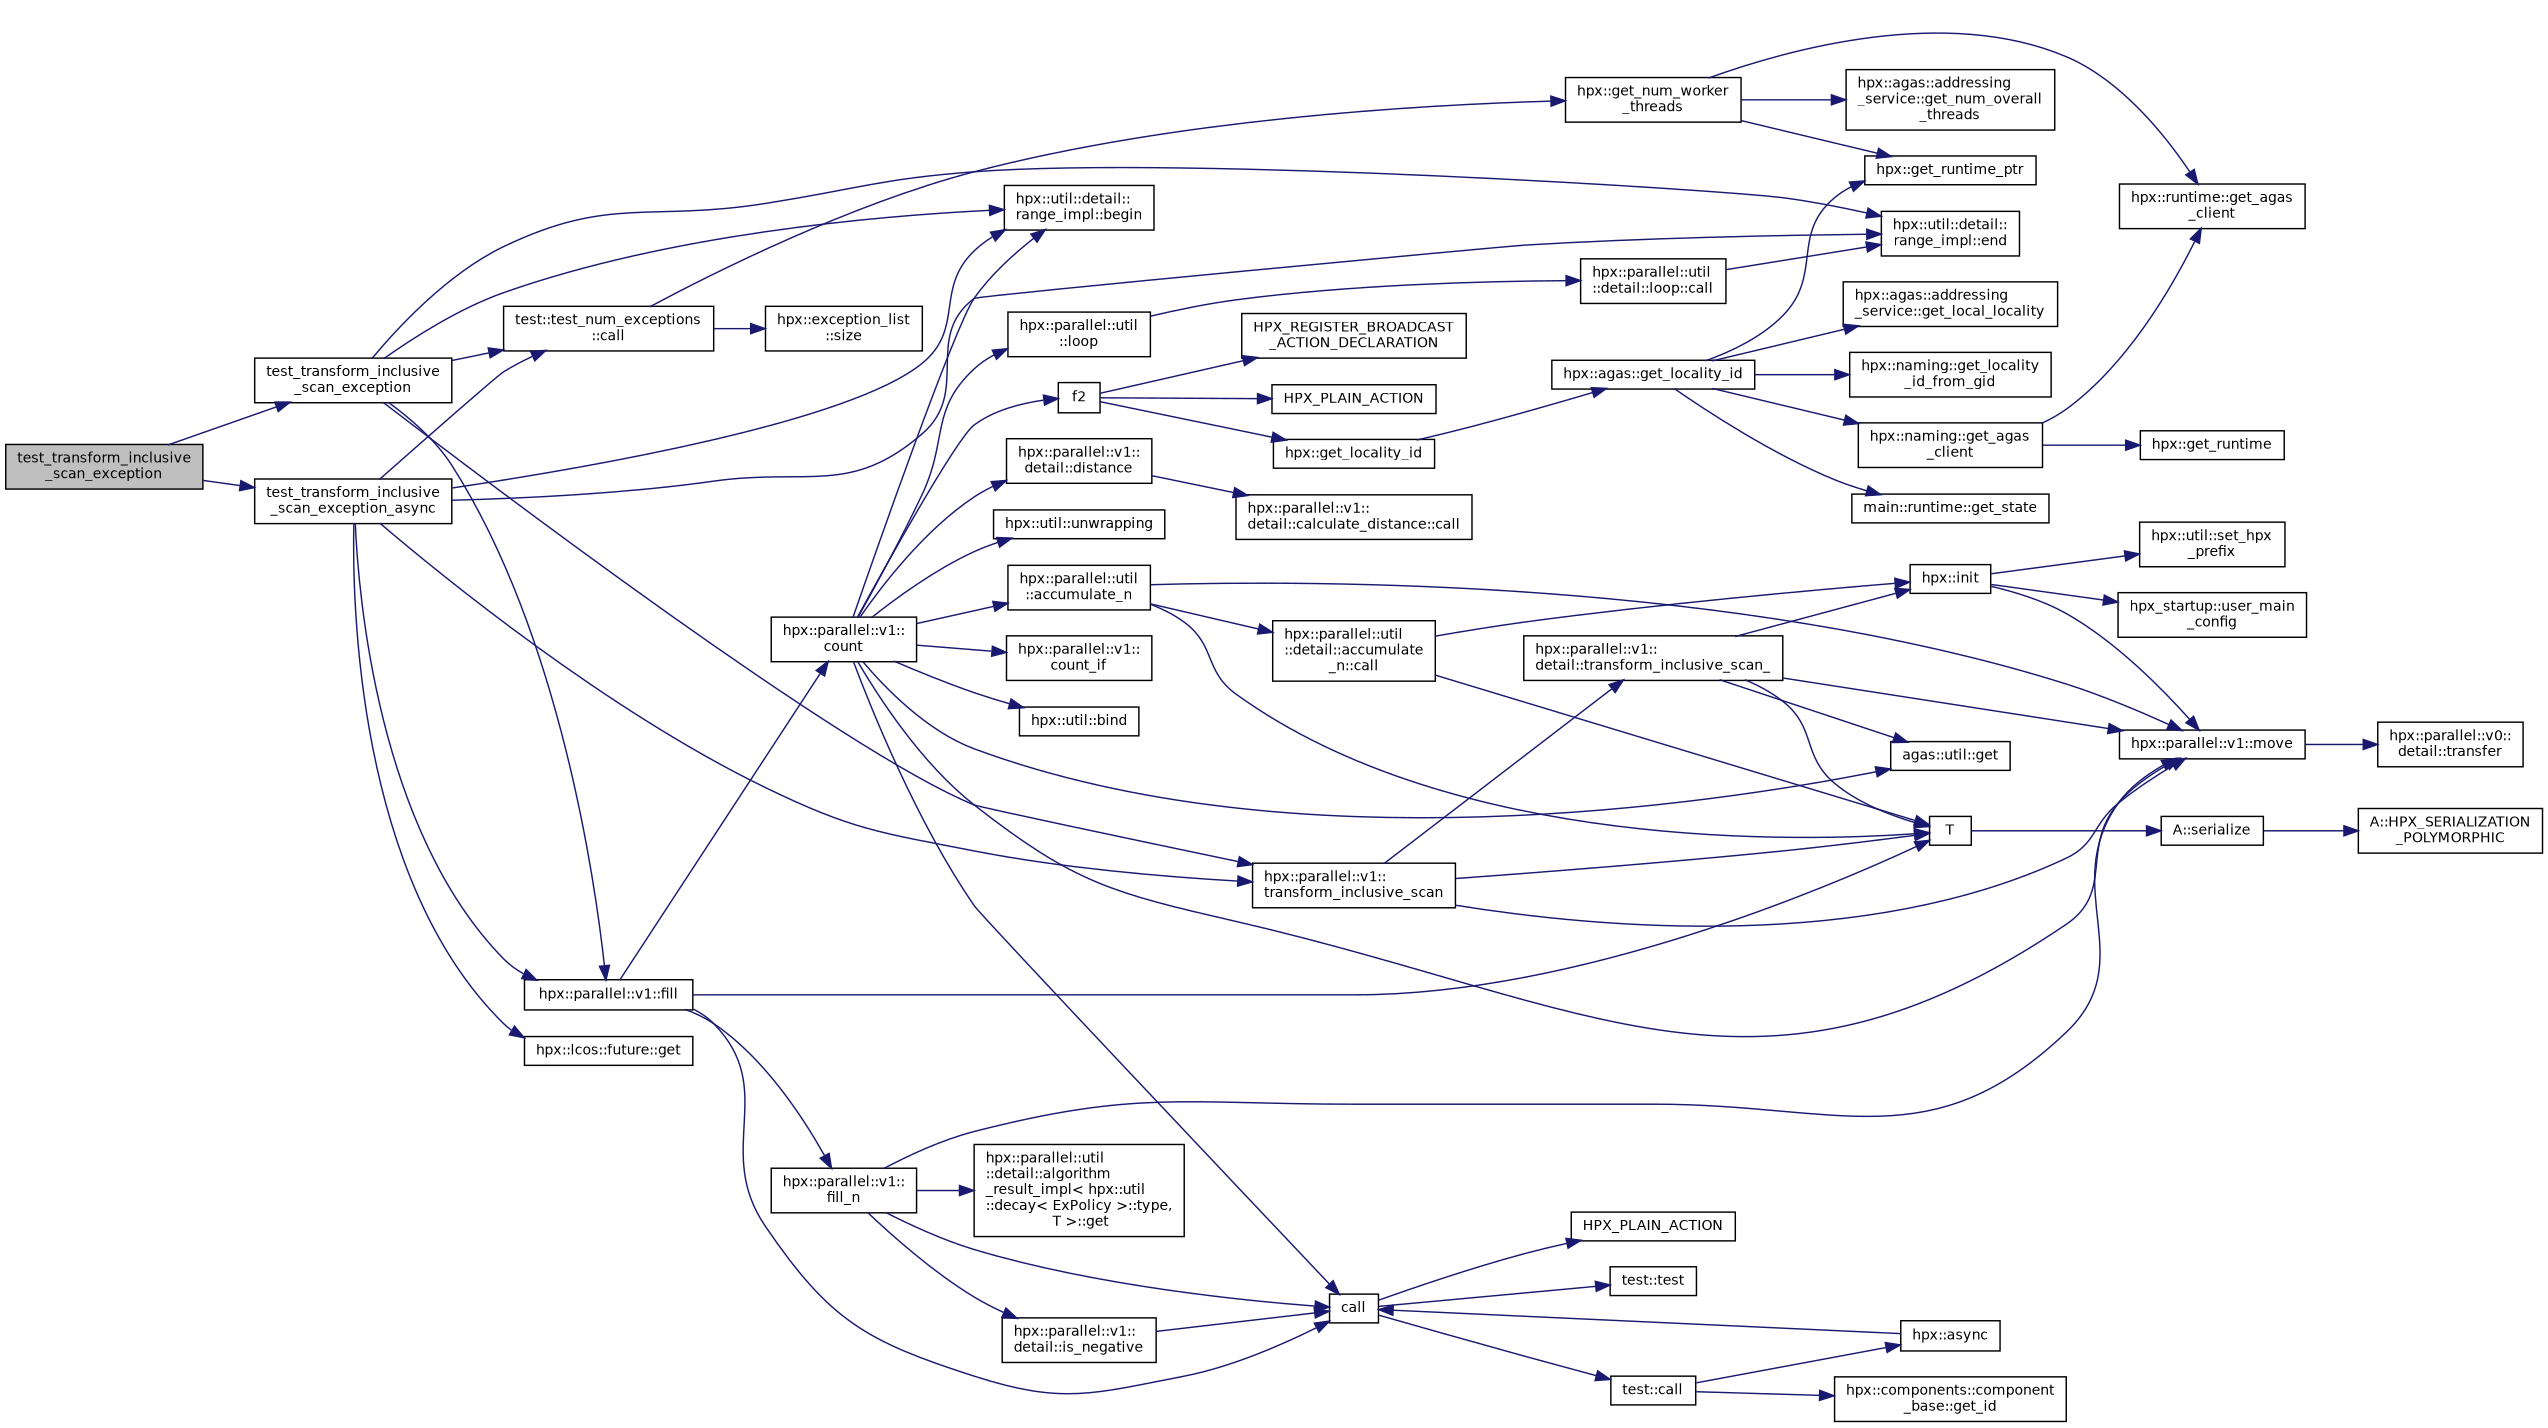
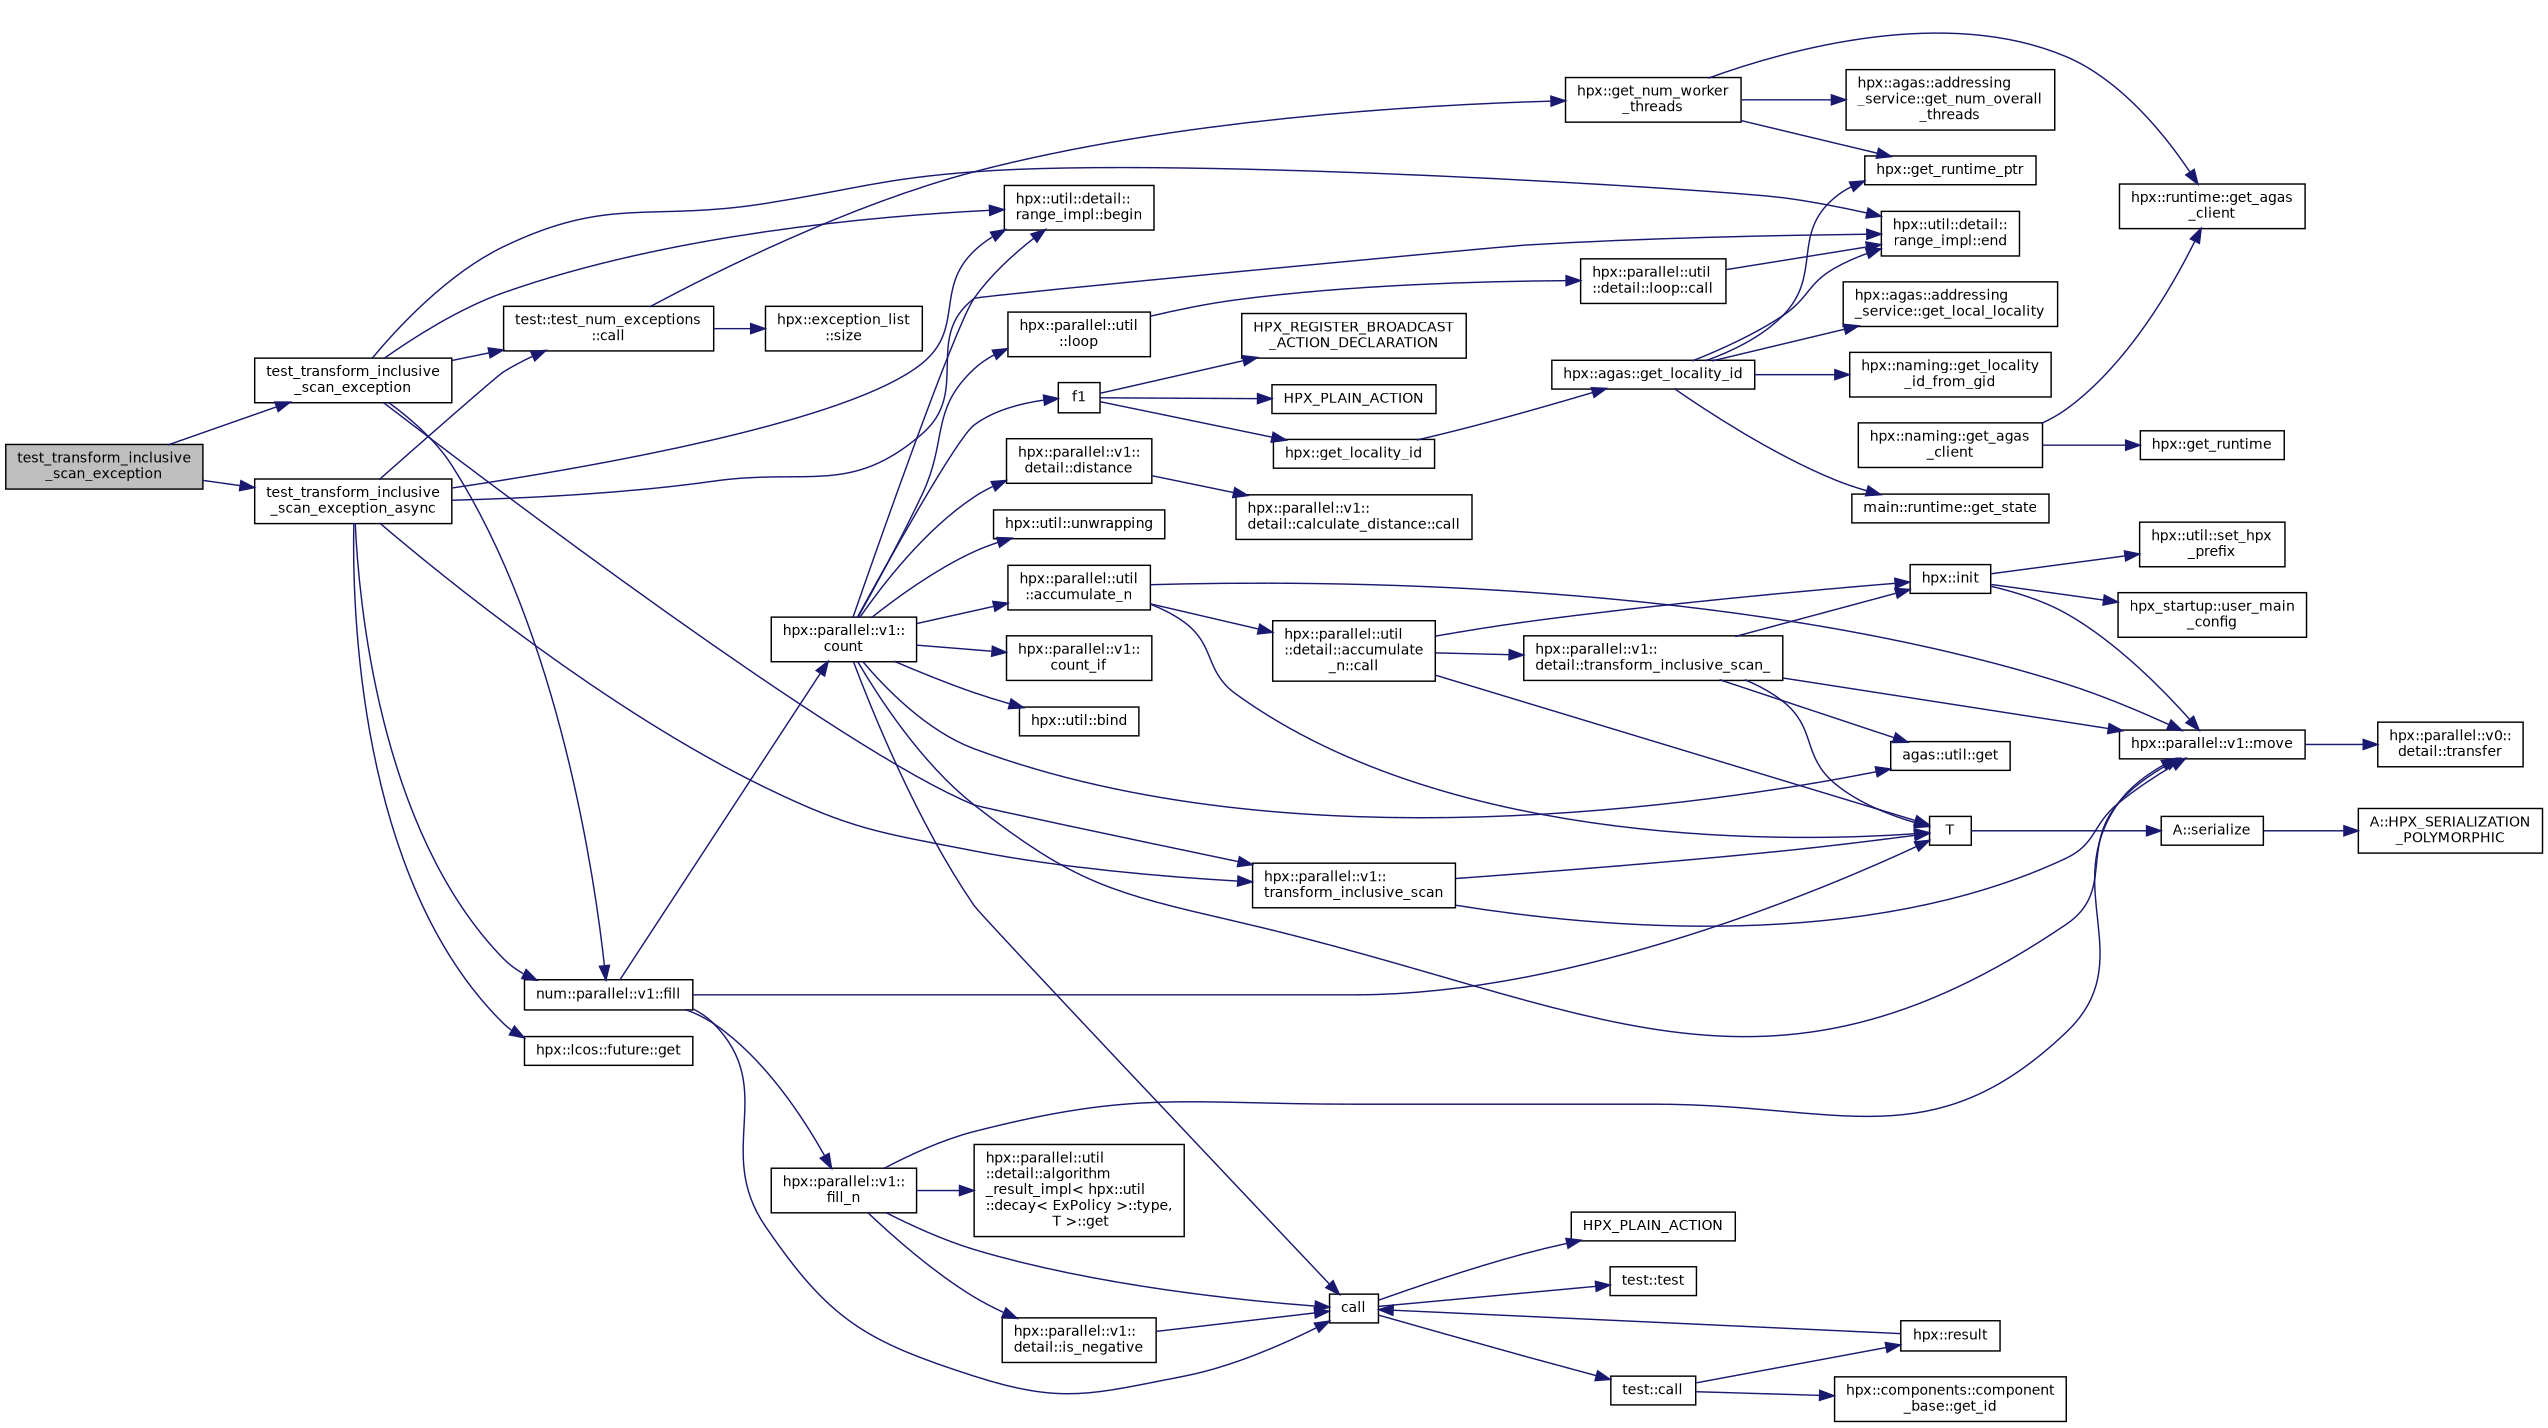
node "f2": label "f2" -> "f1"
edge "hpx::agas::get_locality_id" -> "hpx::naming::get_agas _client": now "hpx::agas::get_locality_id" -> "hpx::util::detail:: range_impl::end"
edge "hpx::parallel::v1:: transform_inclusive_scan" -> "hpx::parallel::v1:: detail::transform_inclusive_scan_": now "hpx::parallel::util ::detail::accumulate _n::call" -> "hpx::parallel::v1:: detail::transform_inclusive_scan_"
node "hpx::parallel::v1::fill": label "hpx::parallel::v1::fill" -> "num::parallel::v1::fill"
node "hpx::async": label "hpx::async" -> "hpx::result"
